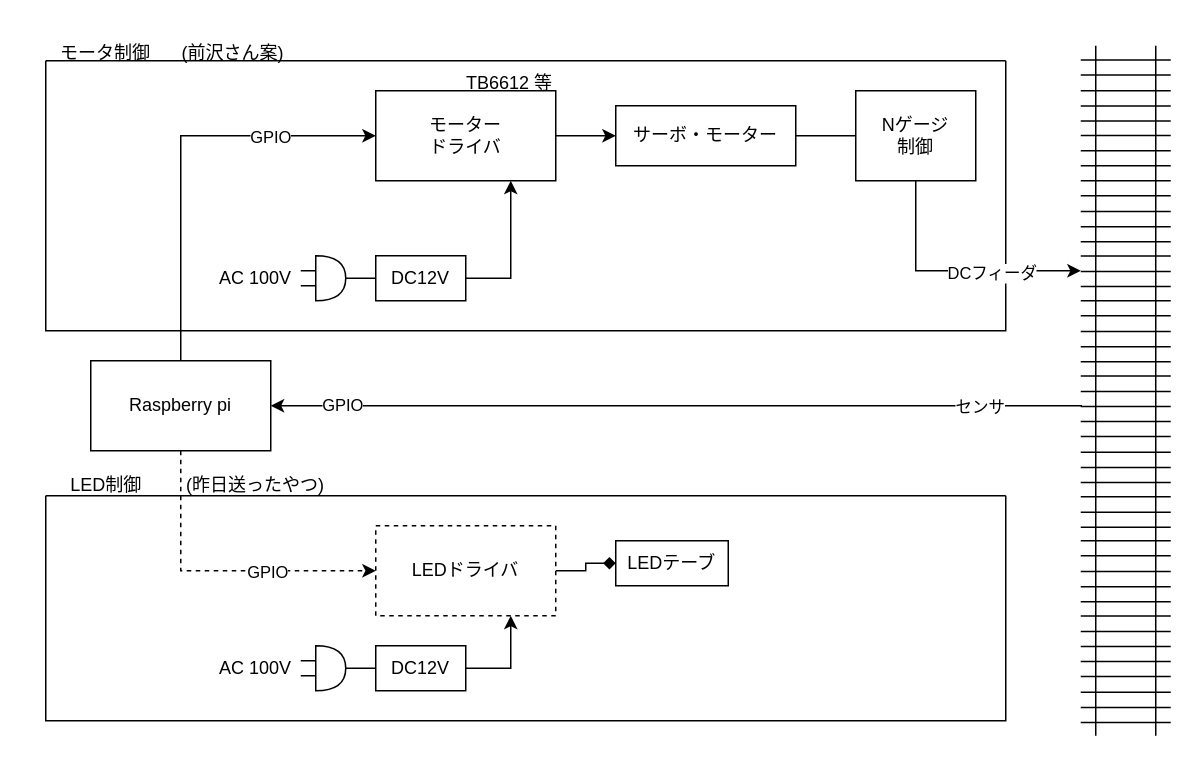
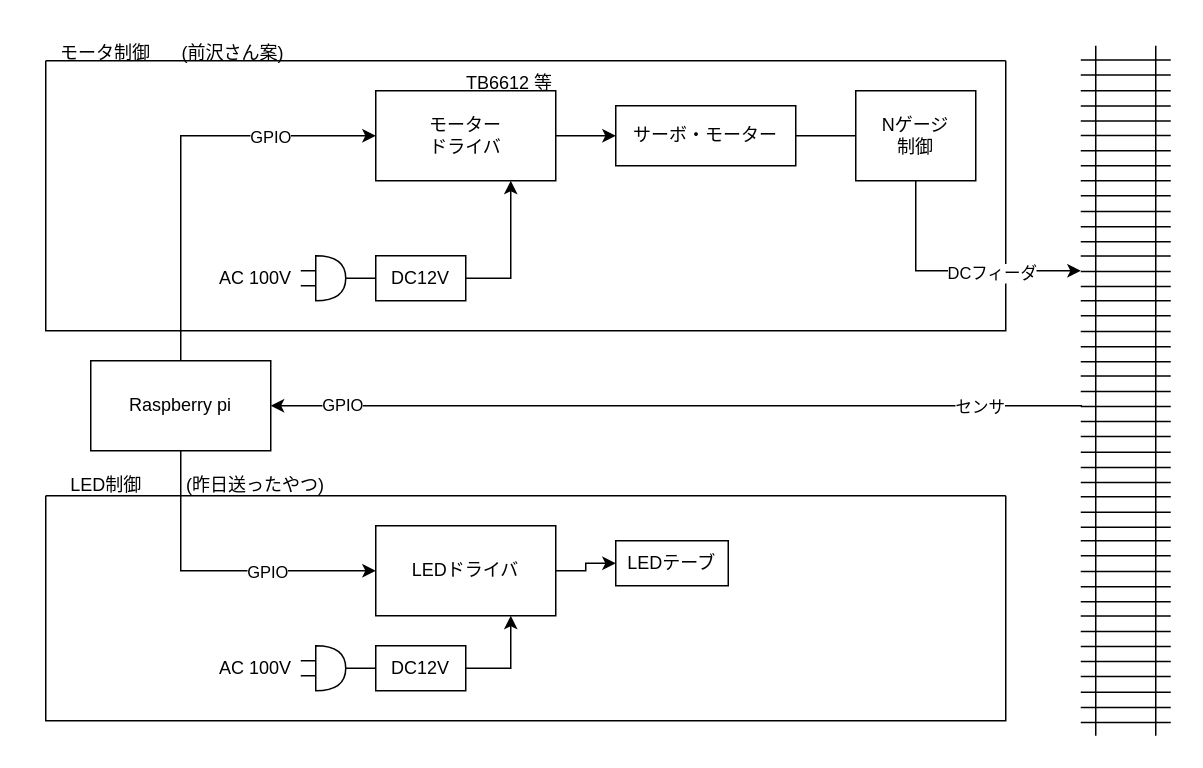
edge "Raspberry pi" -> "LEDドライバ": style dashed -> solid
edge "LEDドライバ" -> "LEDテーブ": arrowhead diamond -> classic
node "LEDドライバ": style dashed -> solid
